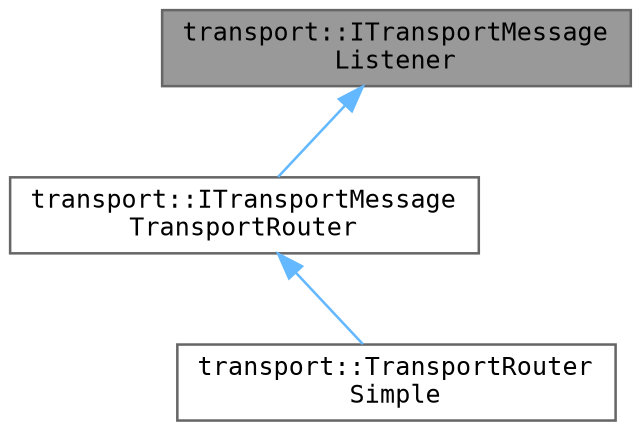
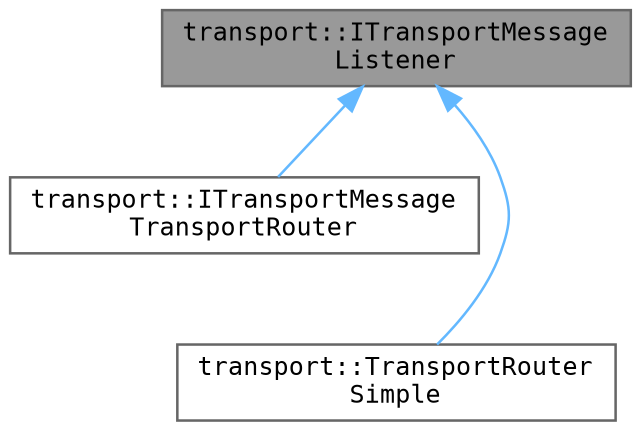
edge "transport::TransportRouter Simple" -> "transport::ITransportMessage TransportRouter": now "transport::TransportRouter Simple" -> "transport::ITransportMessage Listener"
